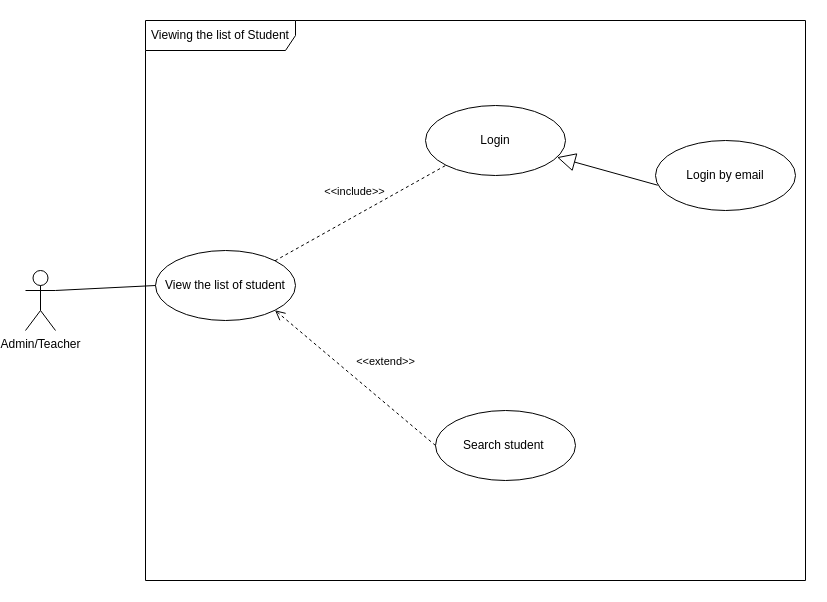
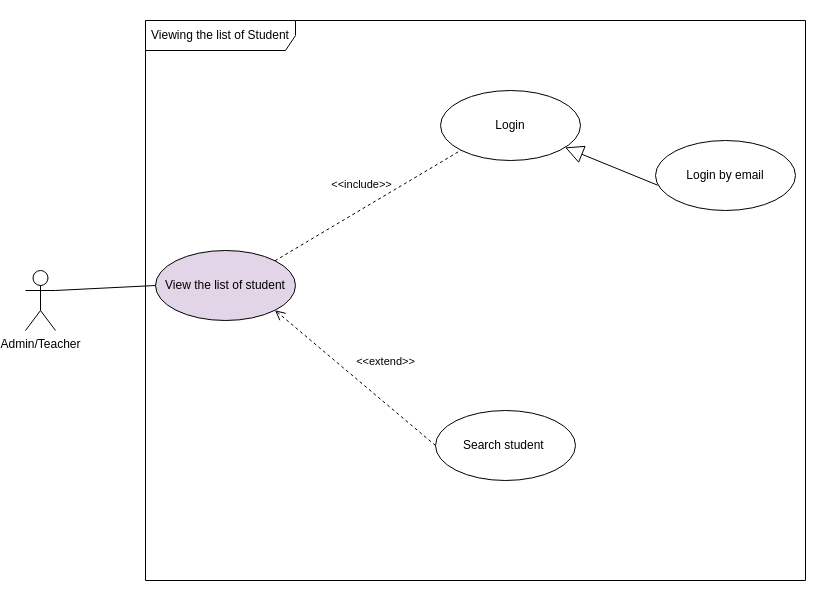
node "Login": moved (496, 141) -> (511, 126)
node "View the list of student": fillcolor #ffffff -> #e1d5e7
